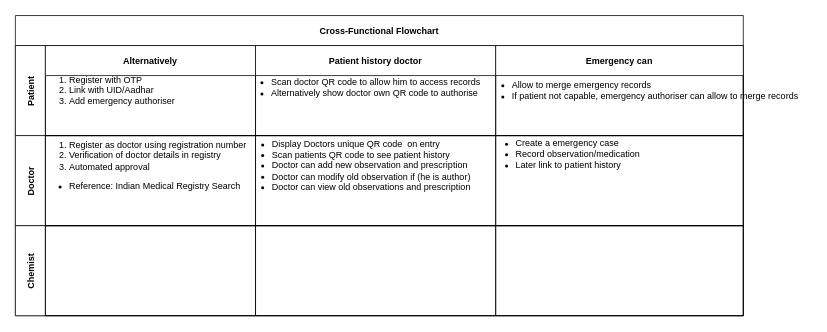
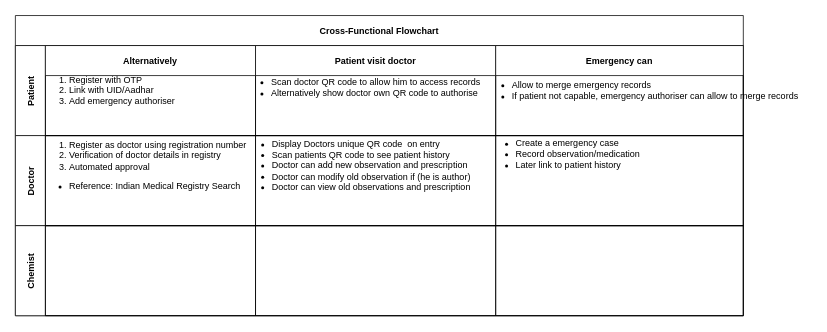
node "Patient history doctor": label "Patient history doctor" -> "Patient visit doctor"
